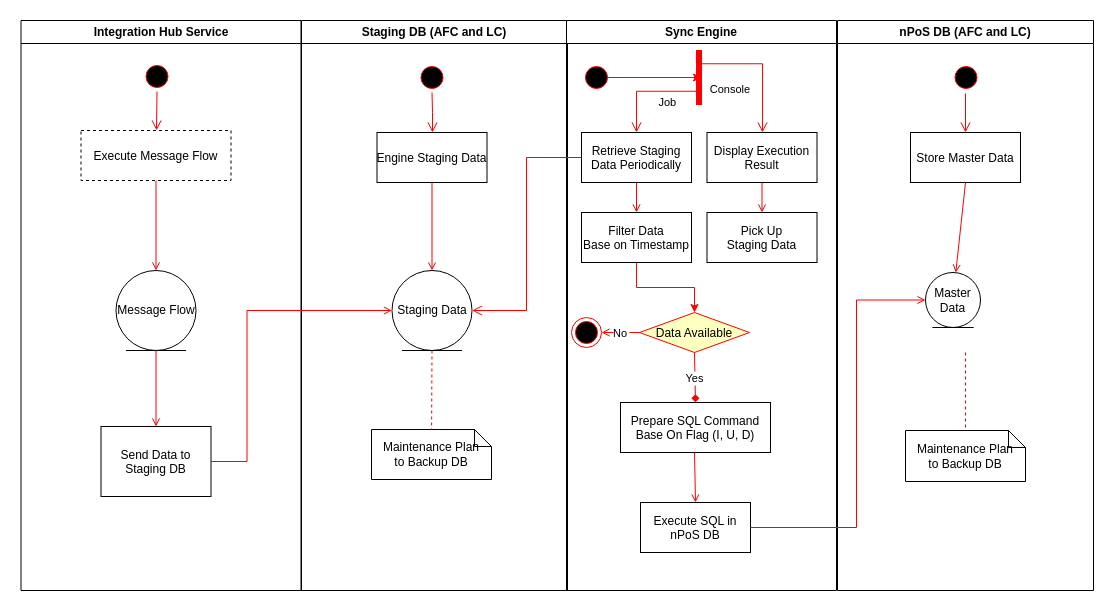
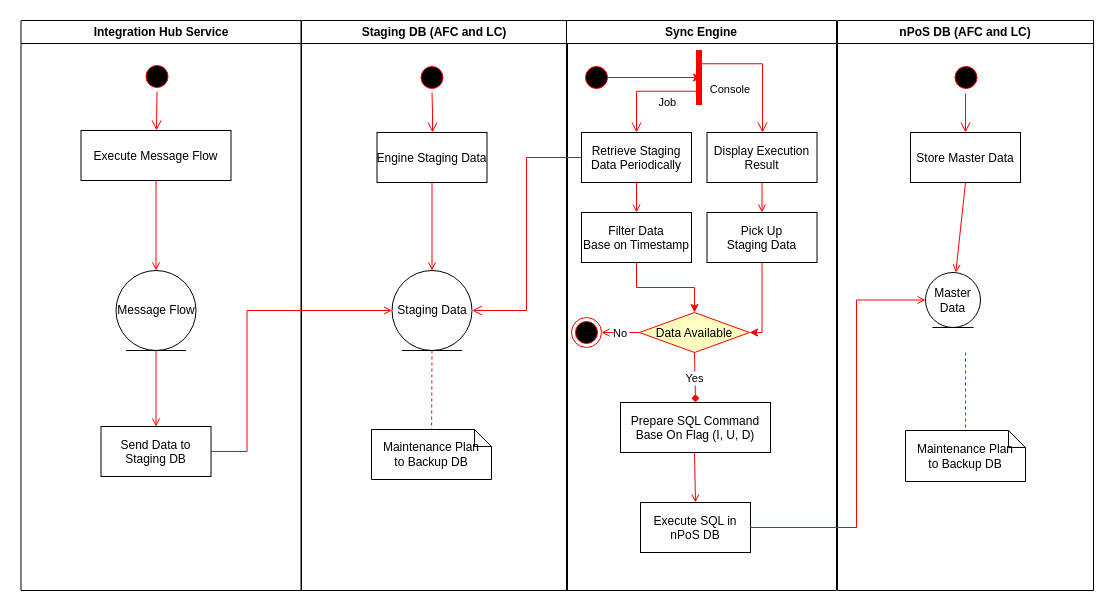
node "Execute Message Flow": style dashed -> solid
edge "Pick Up Staging Data" -> "Data Available": added
node "Send Data to Staging DB": size 110x70 -> 110x50
